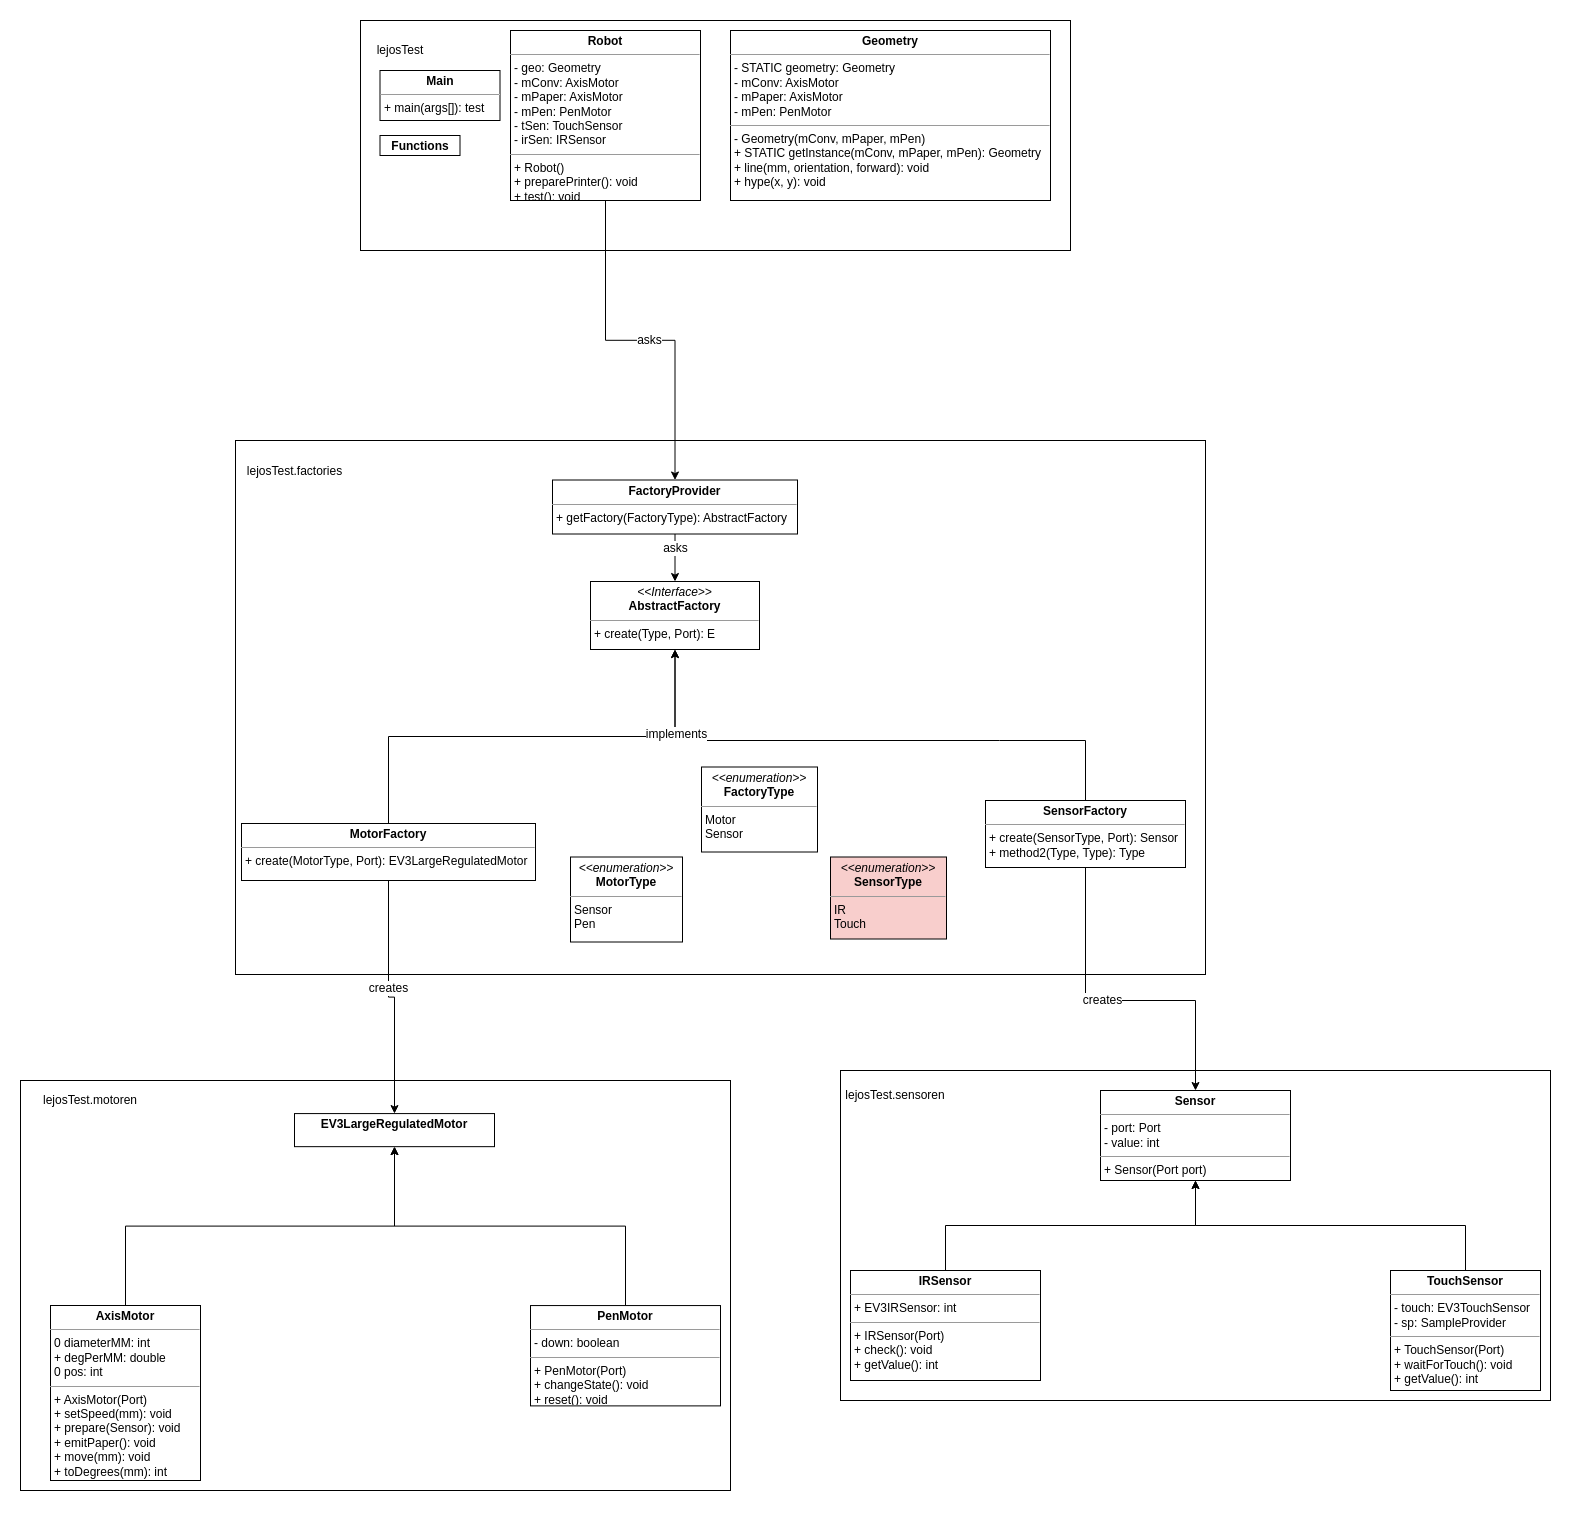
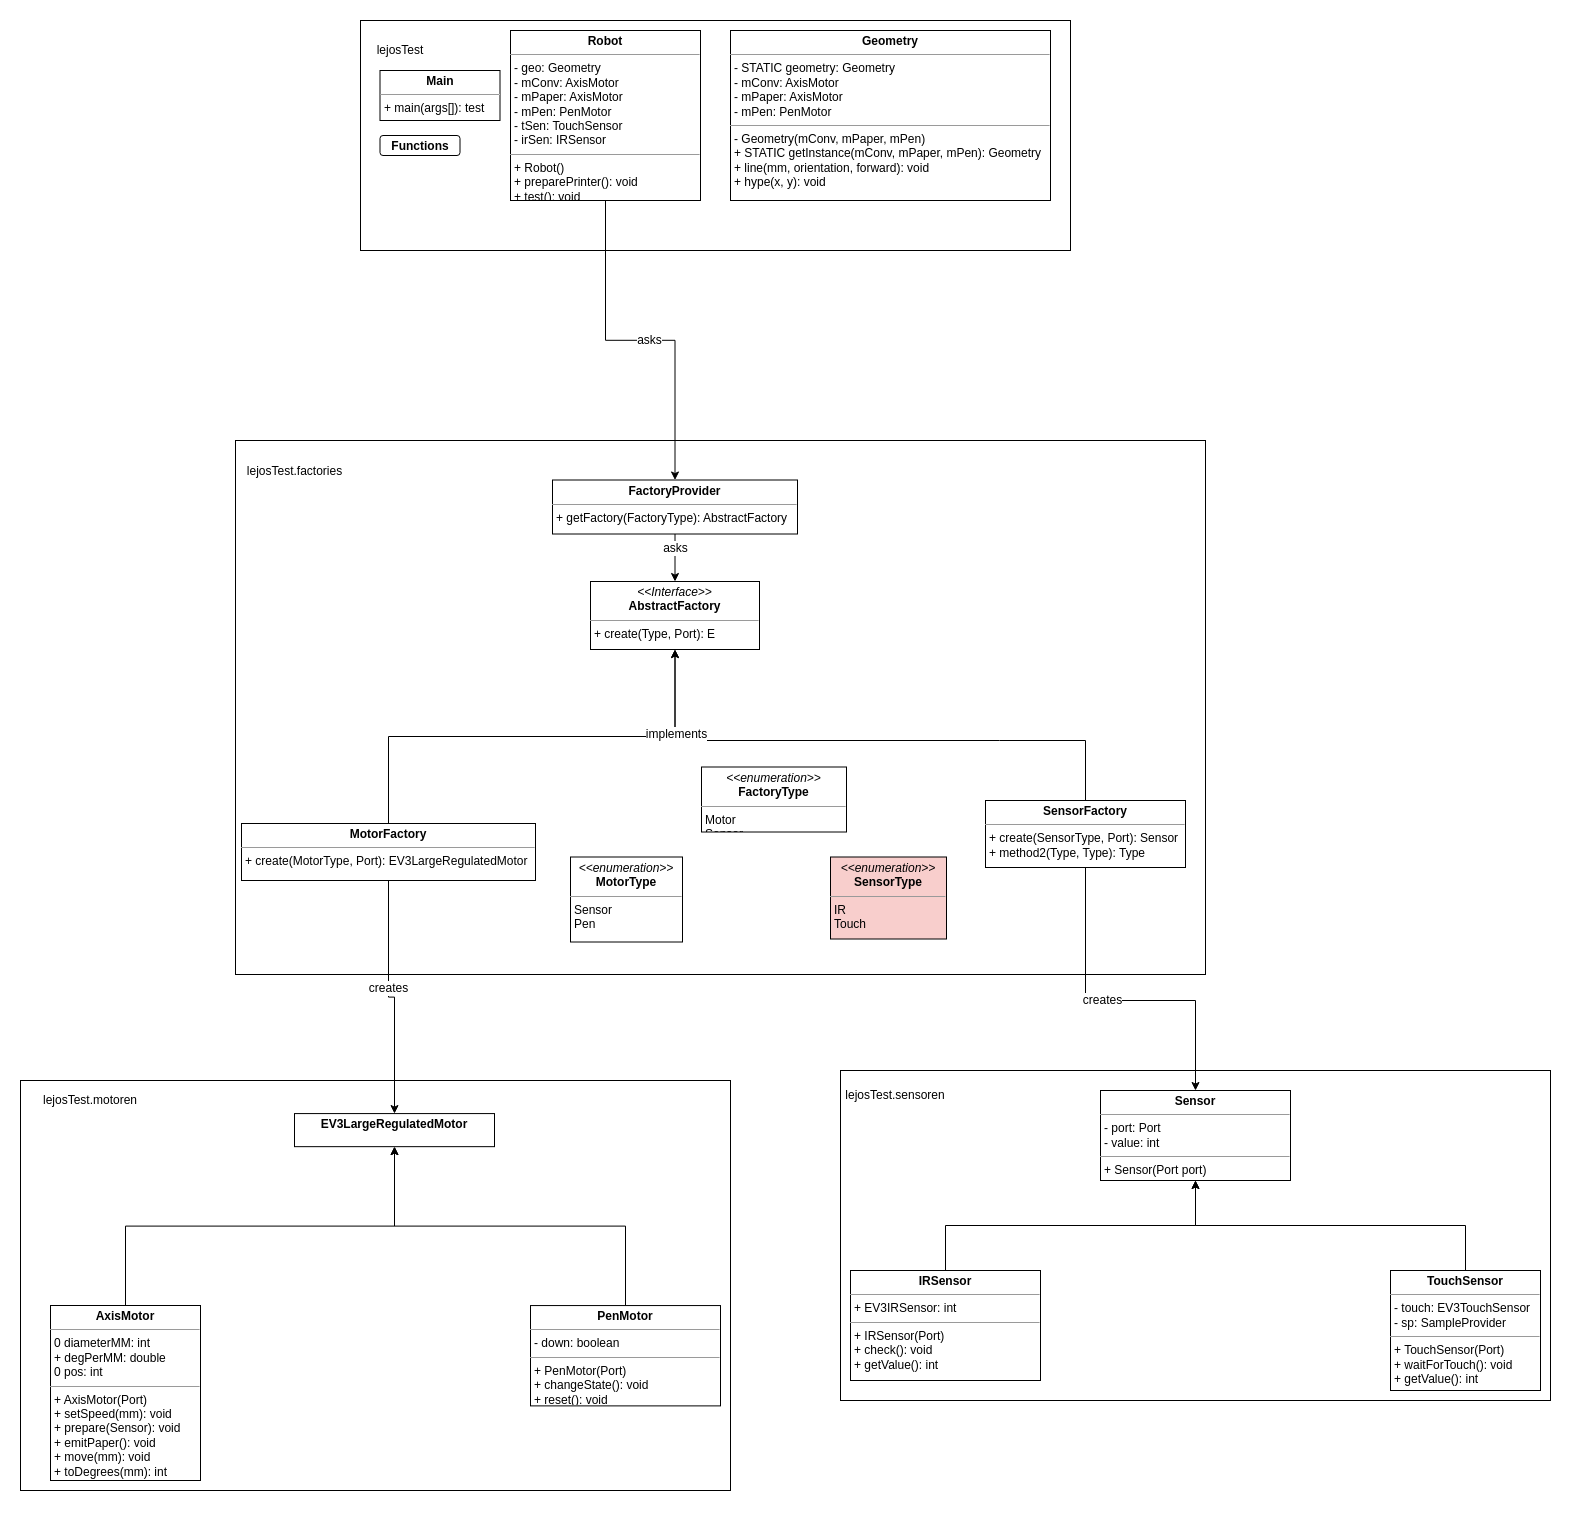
node "Functions": shape rectangle -> rounded rectangle
node "<<enumeration>> FactoryType Motor Sensor": size 116x85 -> 145x65
